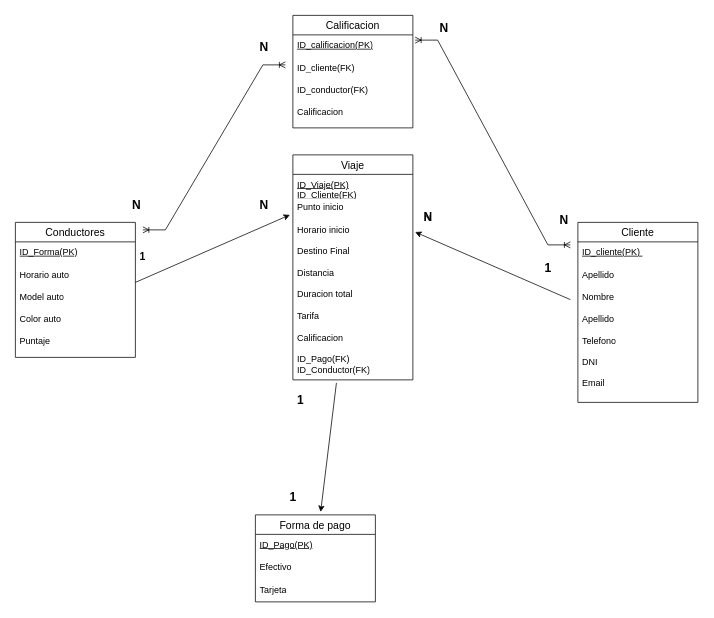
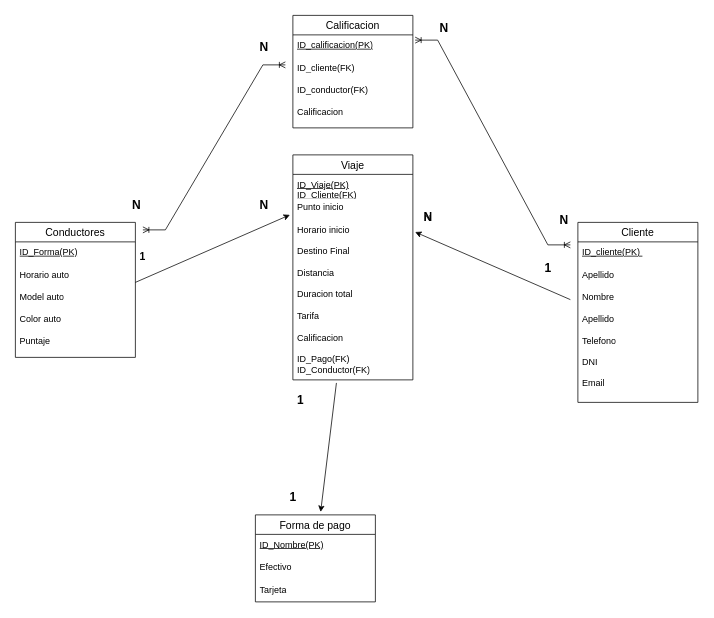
node "ID_Pago(PK)": label "ID_Pago(PK)" -> "ID_Nombre(PK)"
